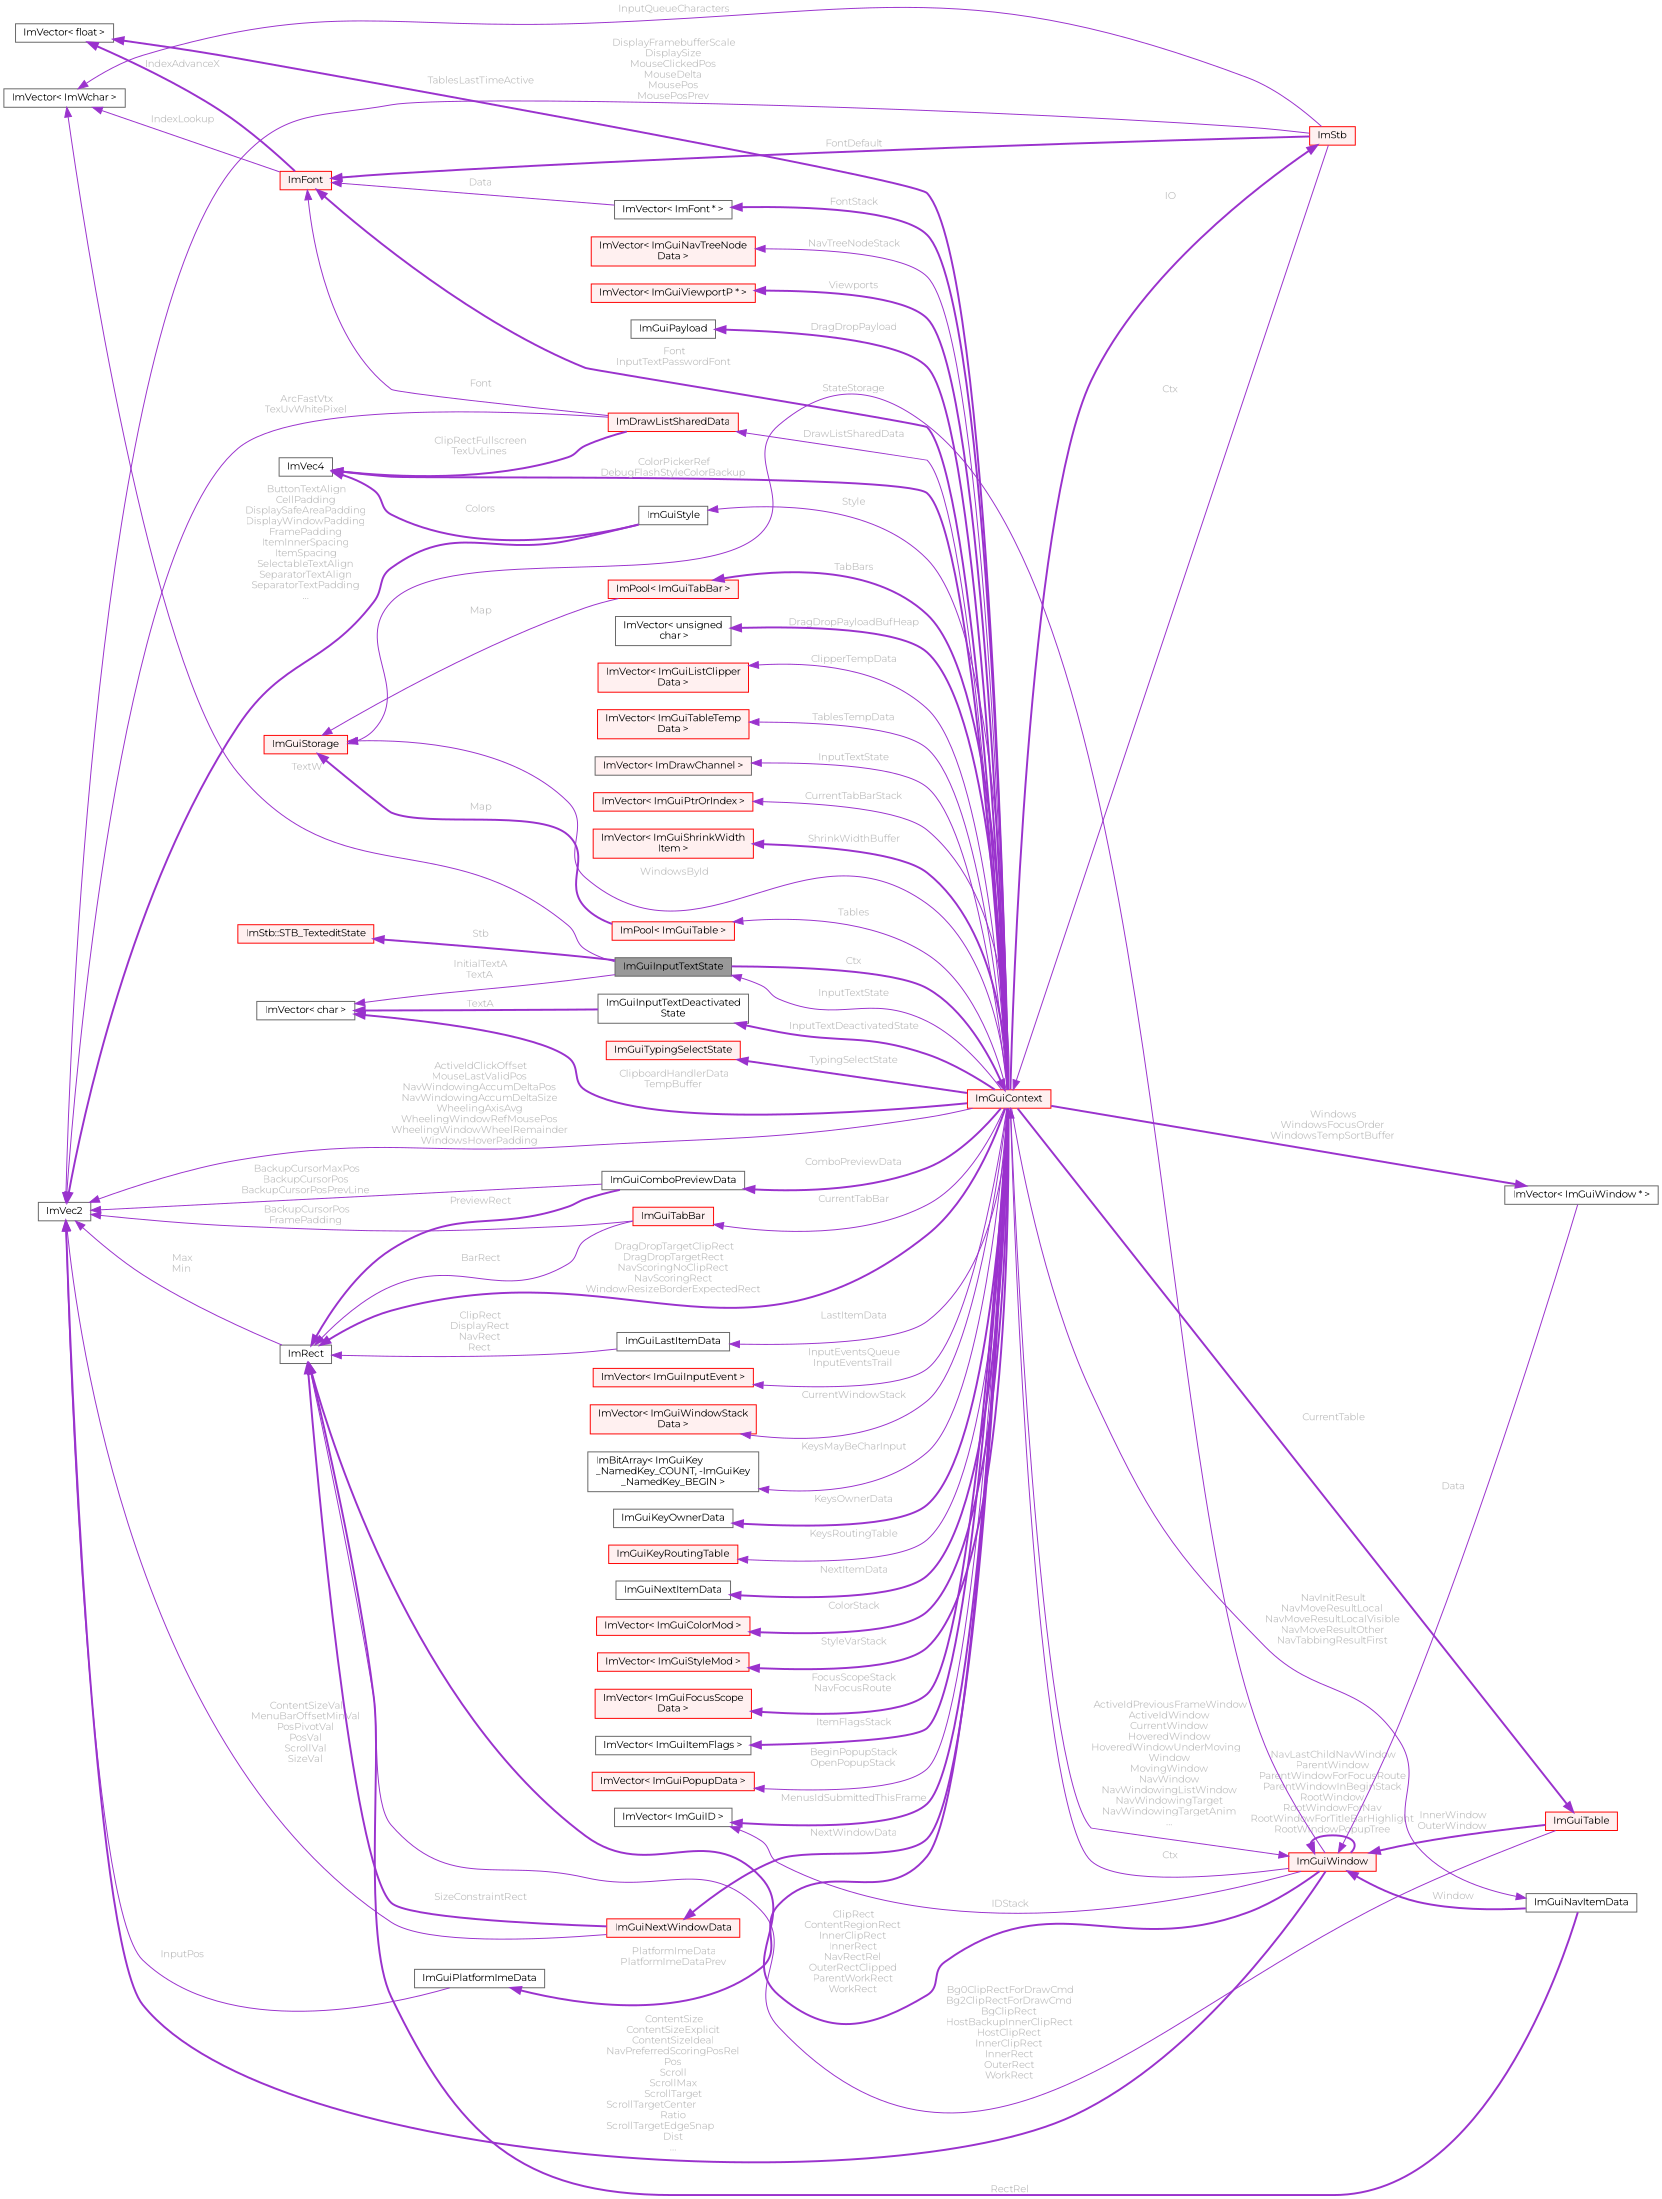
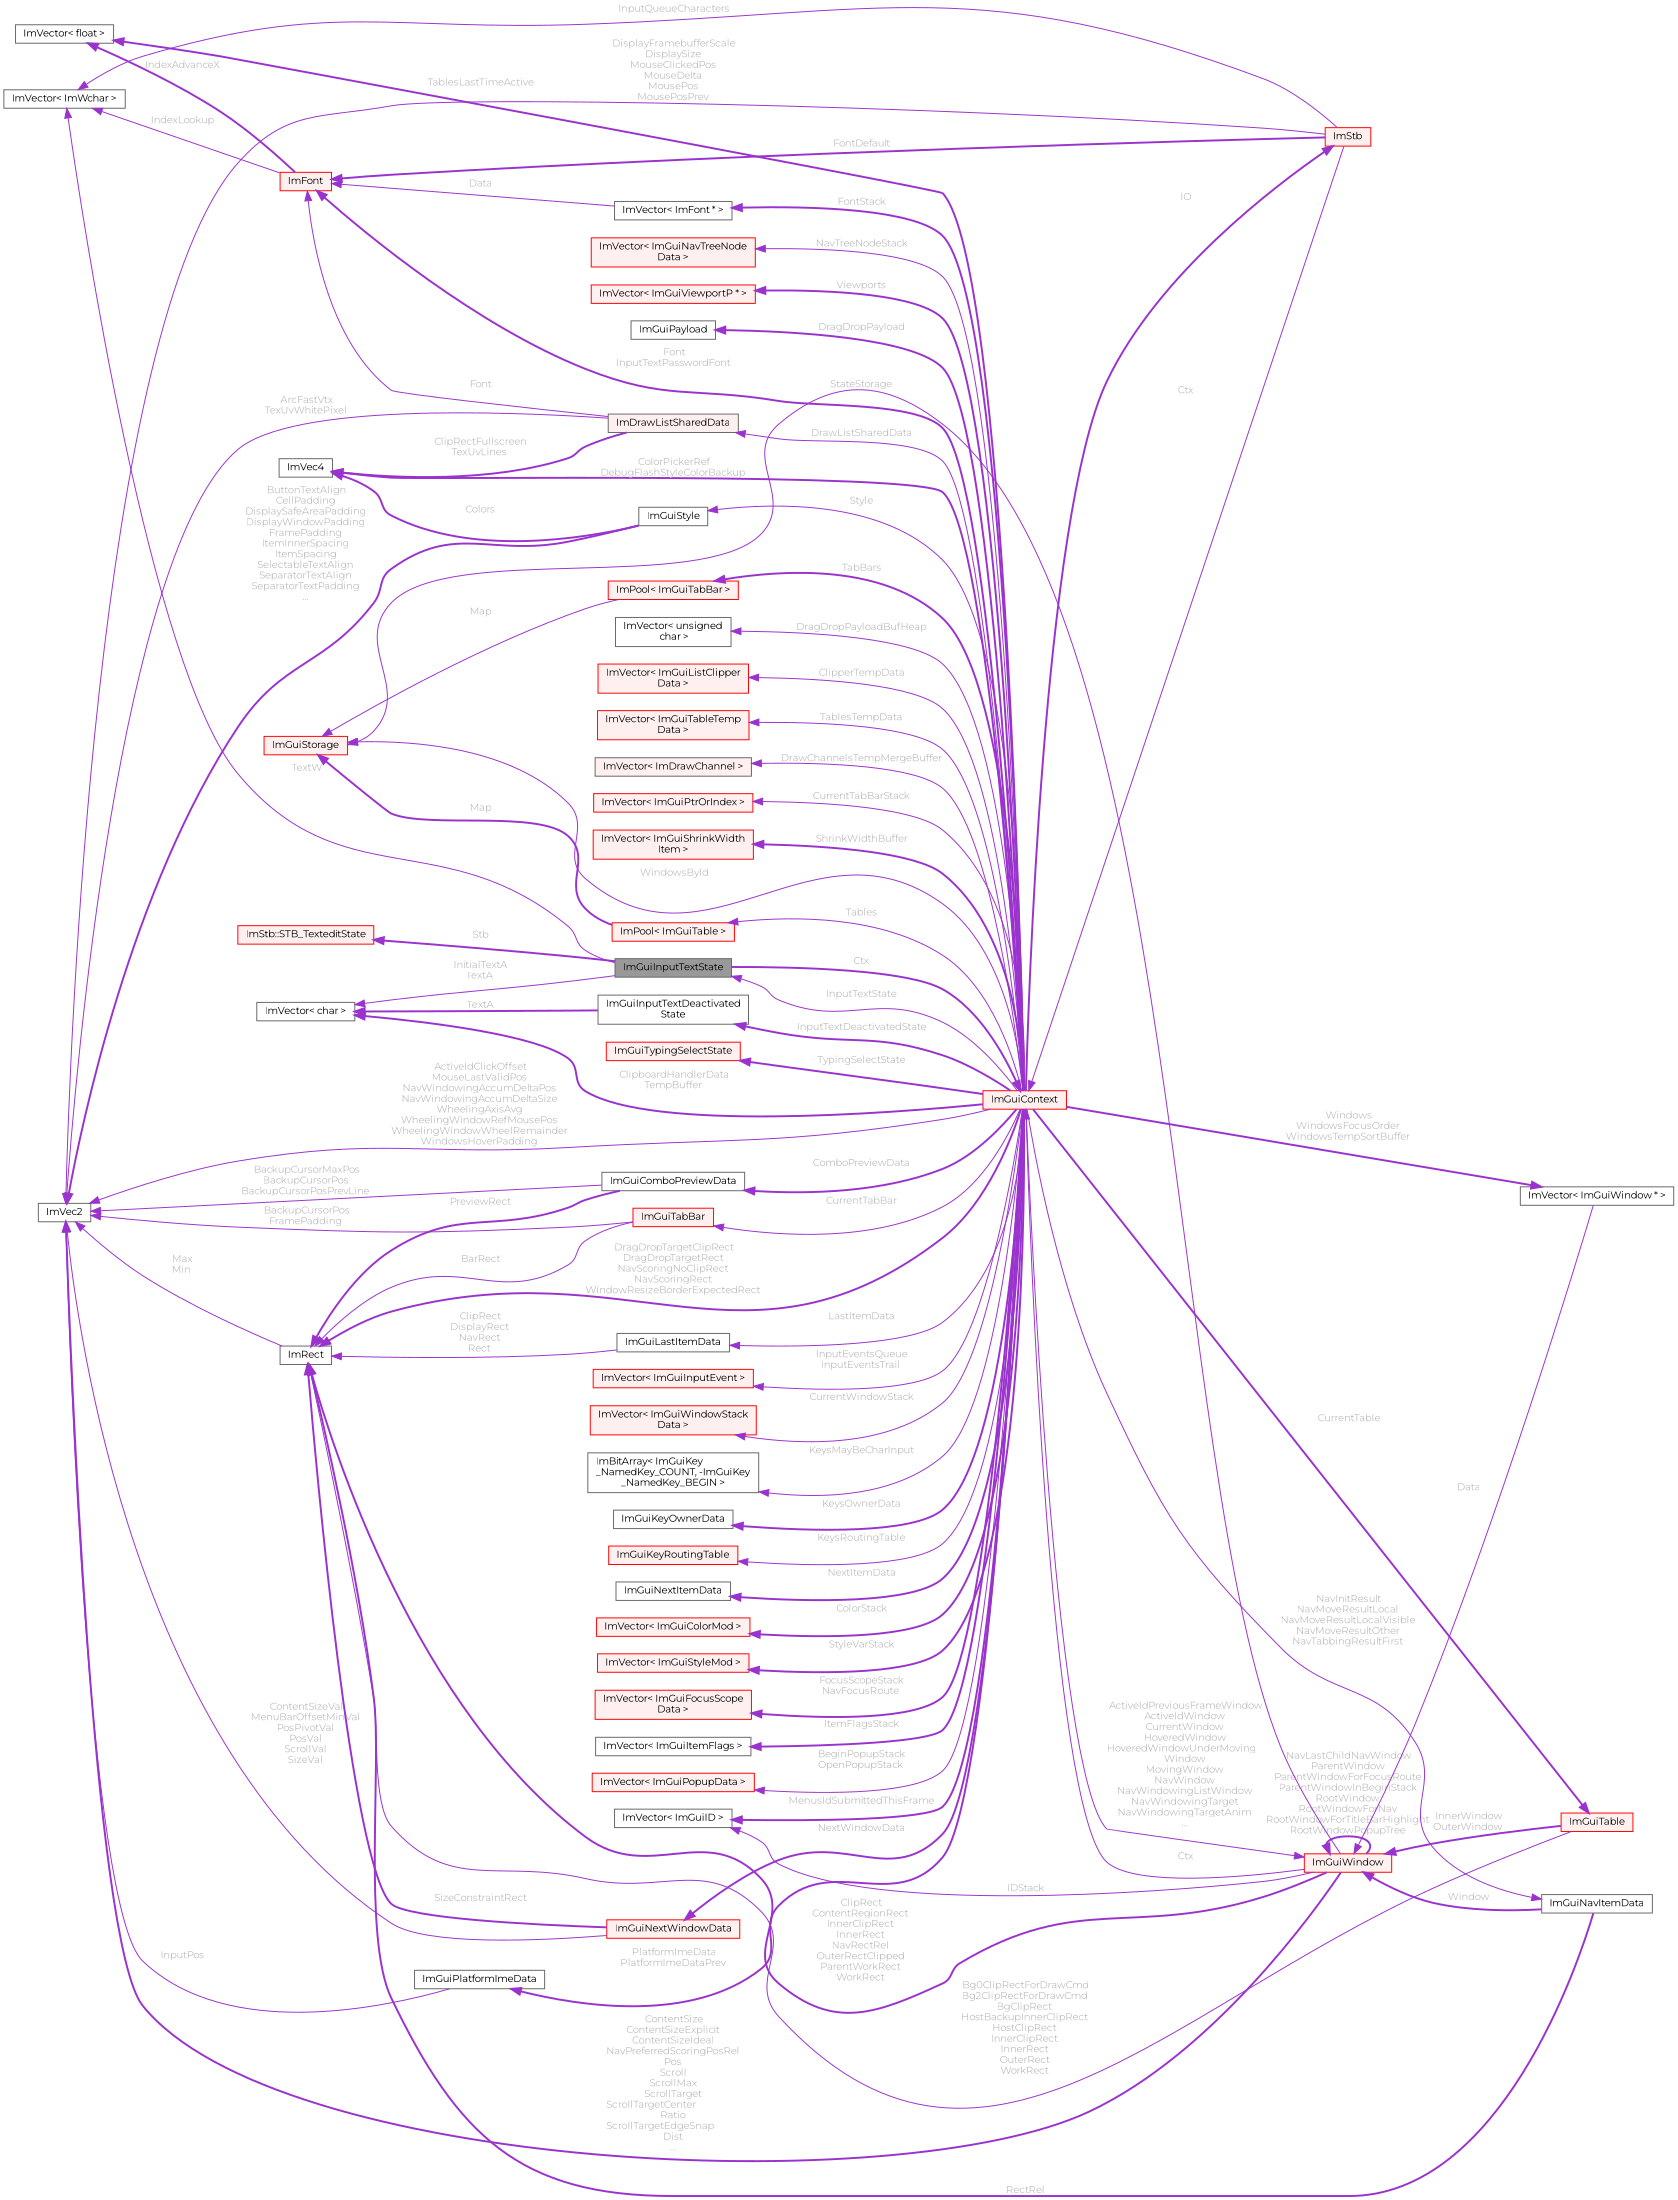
node "ImDrawListSharedData": color red -> gray40
edge "ImGuiContext" -> "ImVector< ImDrawChannel >": label " InputTextState" -> " DrawChannelsTempMergeBuffer"
edge "ImGuiContext" -> "ImVector< unsigned char >": style bold -> solid
